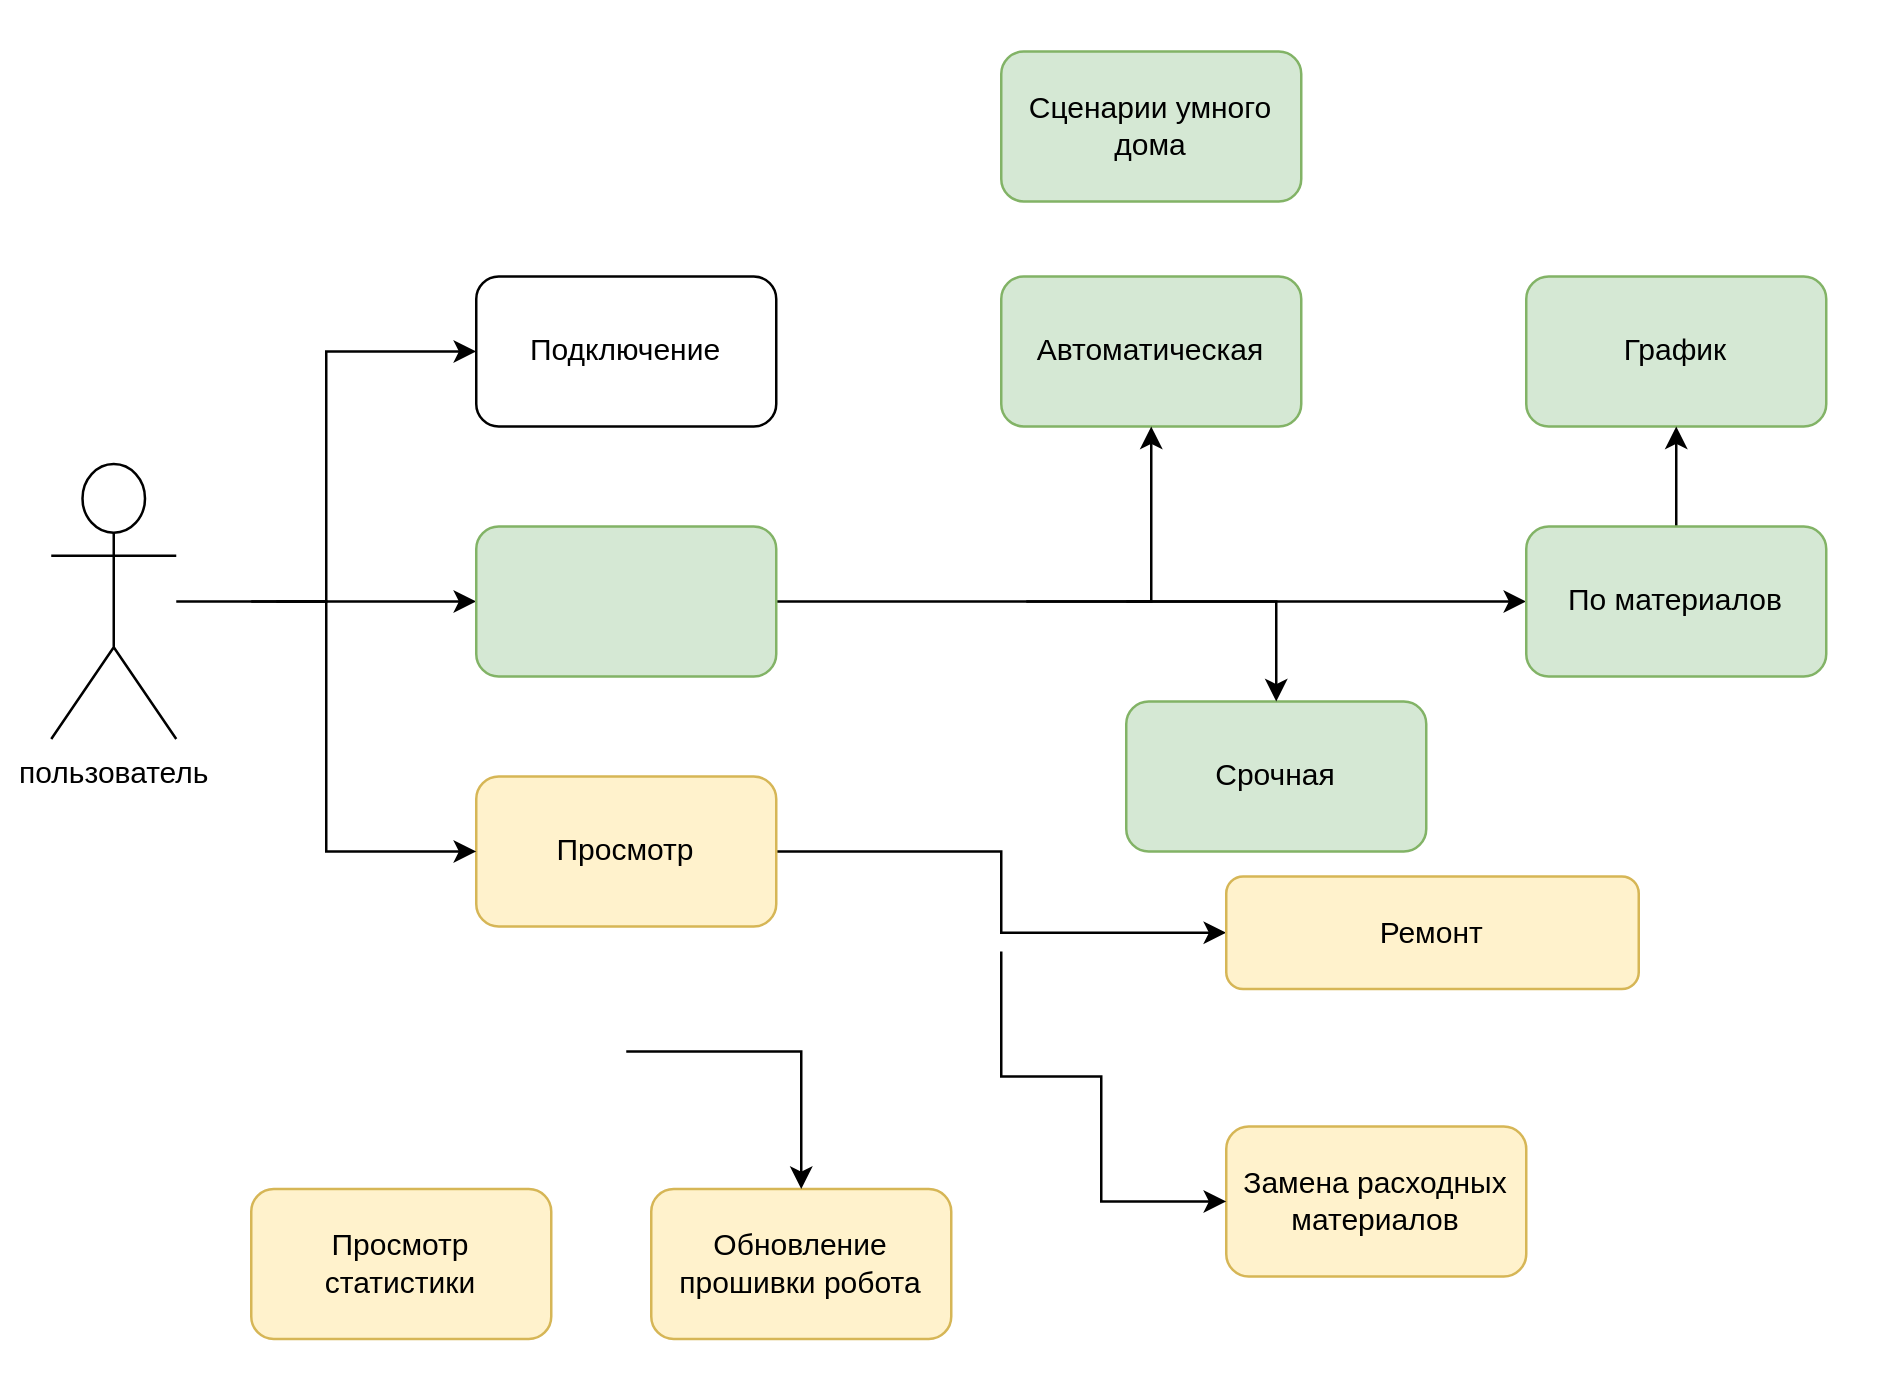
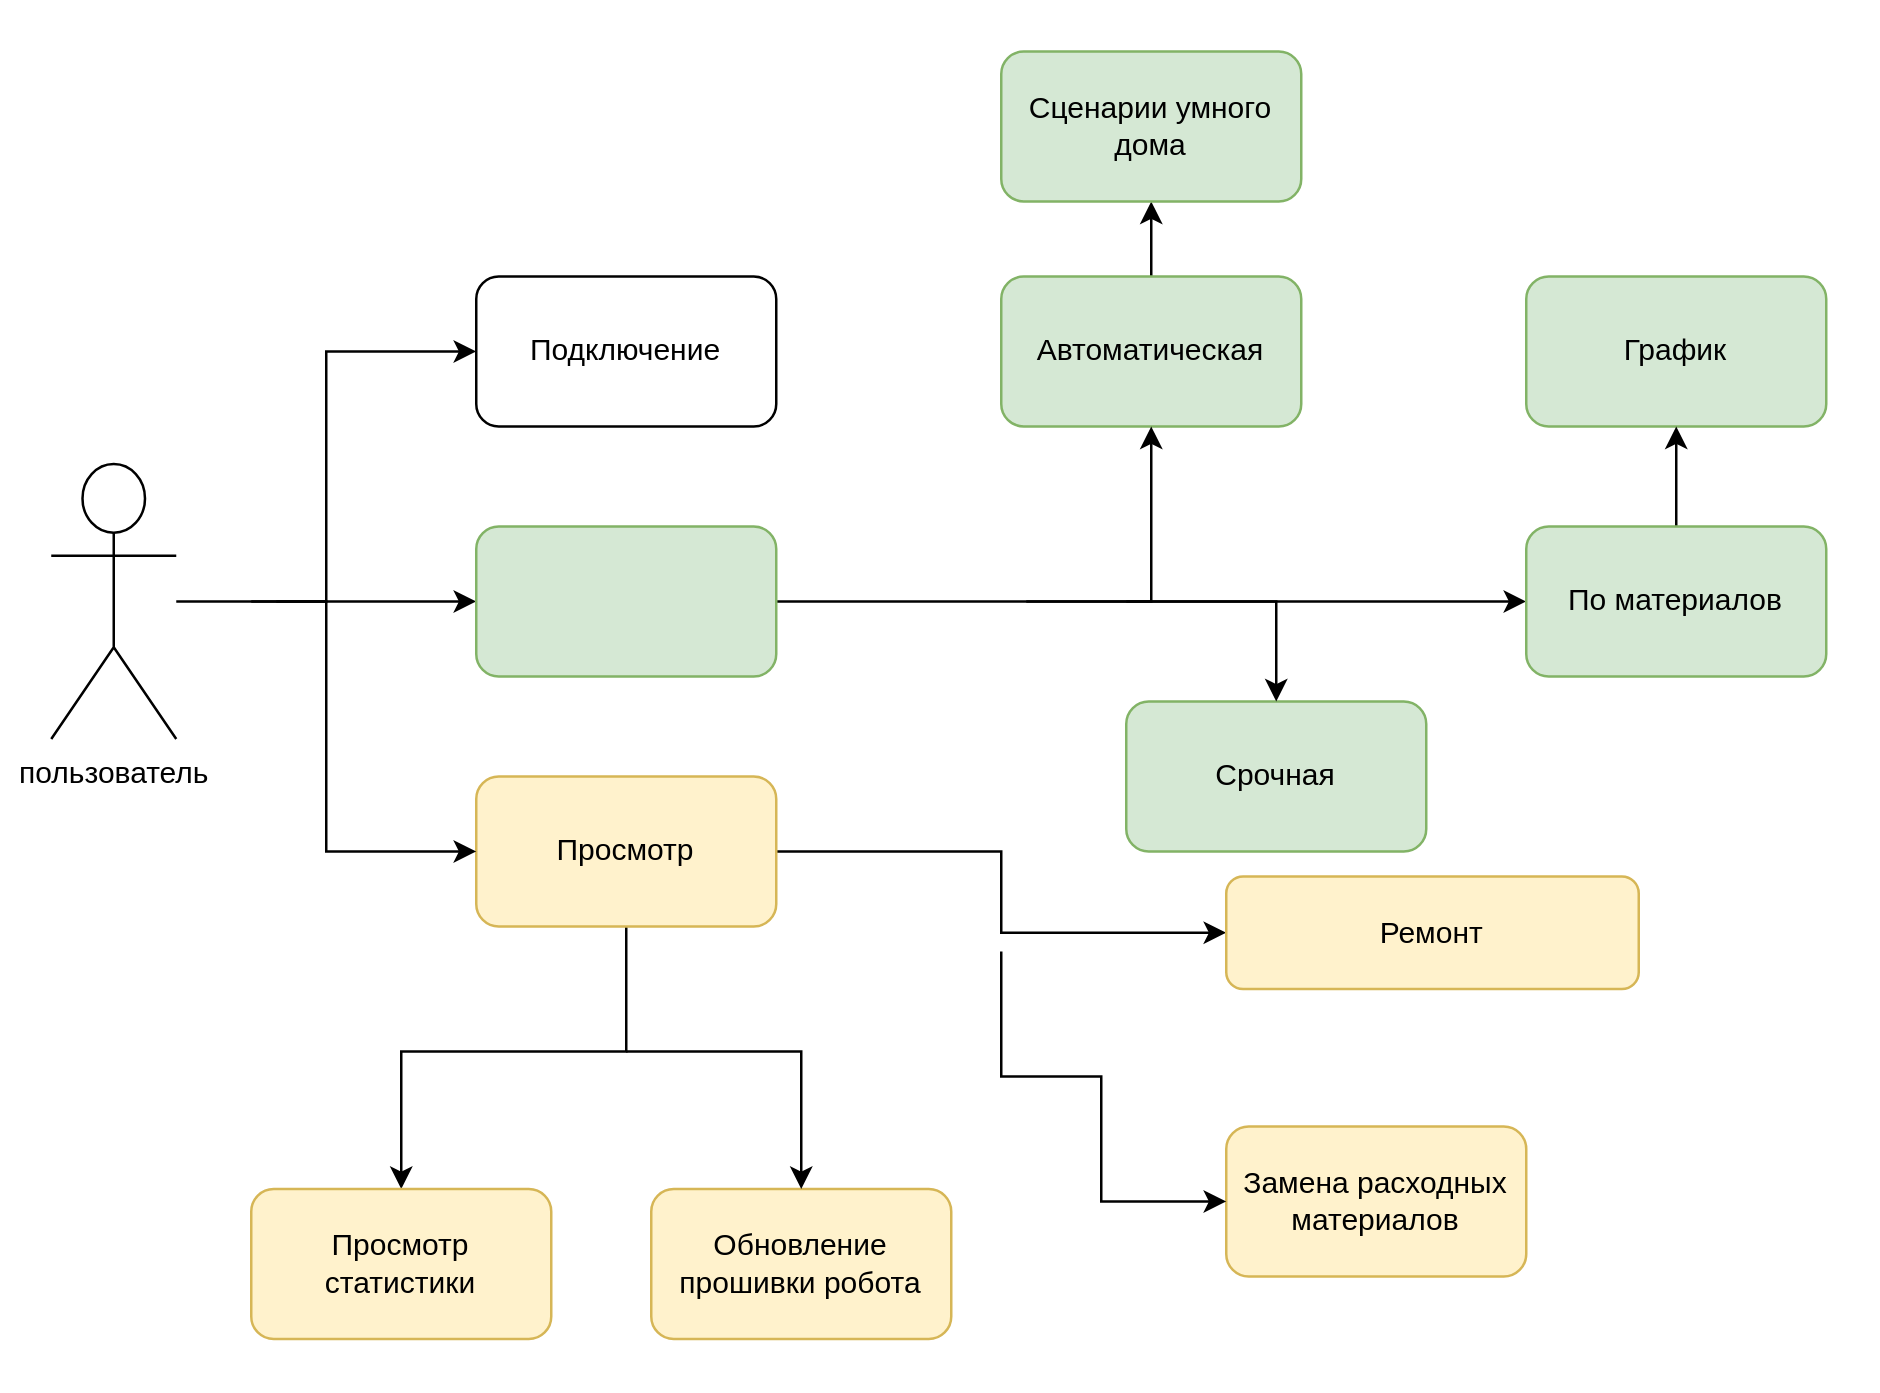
edge "Автоматическая" -> "Сценарии умного дома": added
edge "Просмотр" -> "Просмотр статистики": added
